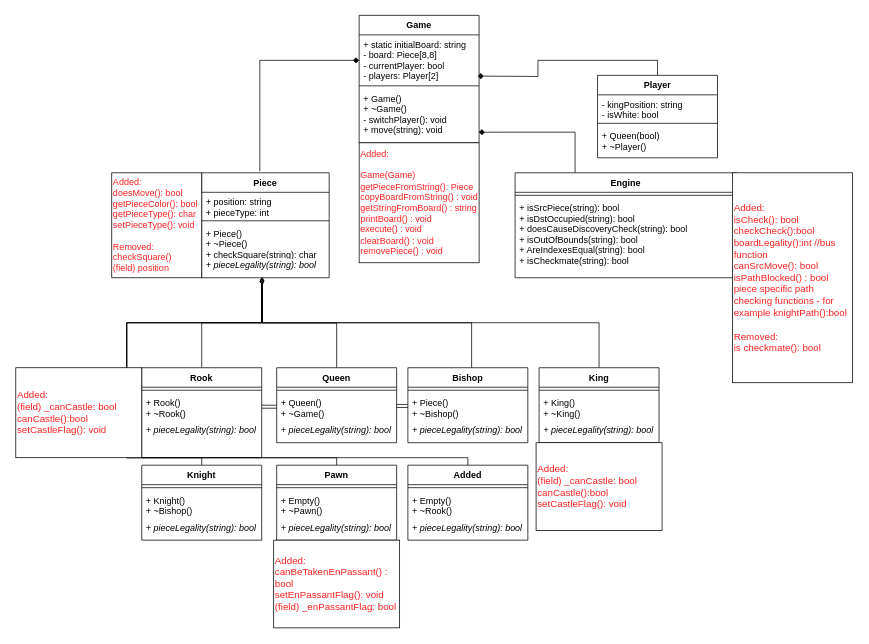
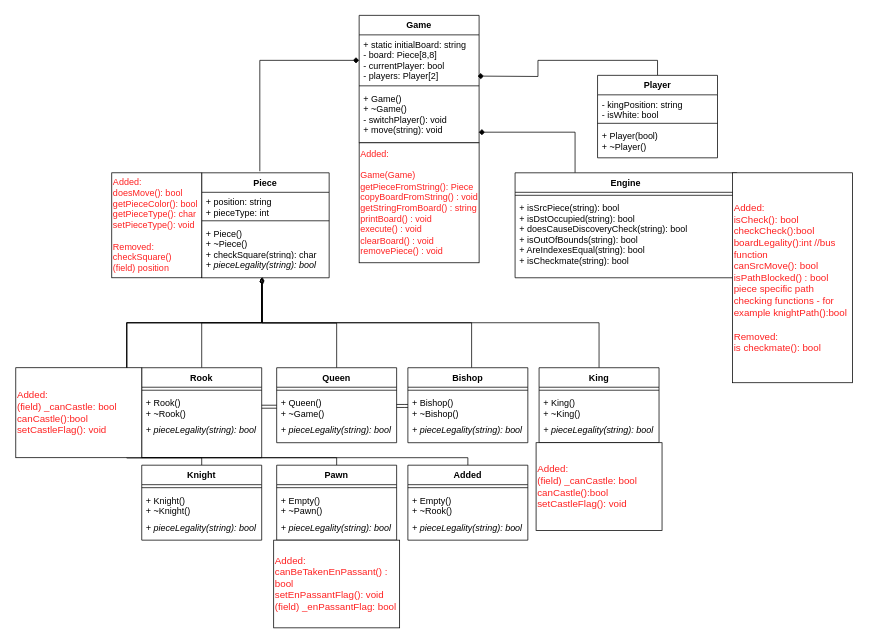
node "+ Queen(bool) + ~Player()": label "+ Queen(bool) + ~Player()" -> "+ Player(bool) + ~Player()"
node "+ Piece() + ~Bishop()": label "+ Piece() + ~Bishop()" -> "+ Bishop() + ~Bishop()"
node "+ Knight() + ~Bishop()": label "+ Knight() + ~Bishop()" -> "+ Knight() + ~Knight()"
